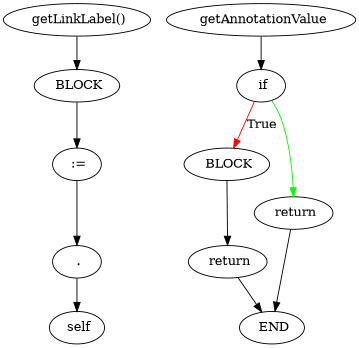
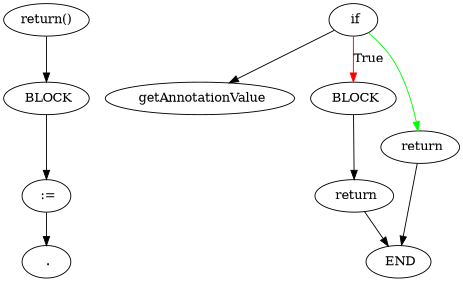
node "getLinkLabel()": label "getLinkLabel()" -> "return()"
edge "getAnnotationValue" -> "if": reversed
node "self": removed
